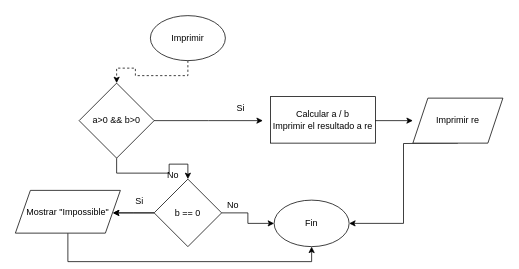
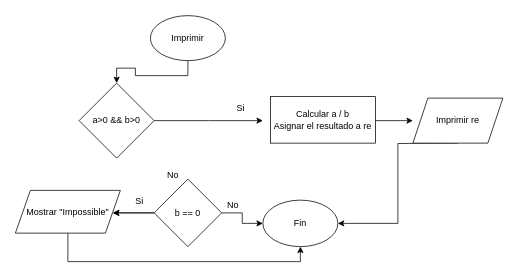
edge "Imprimir" -> "a>0 && b>0": style dashed -> solid
node "Calcular a / b Imprimir el resultado a re": label "Calcular a / b Imprimir el resultado a re" -> "Calcular a / b Asignar el resultado a re"
edge "a>0 && b>0" -> "b == 0": removed
node "Fin": moved (312, 223) -> (300, 223)
